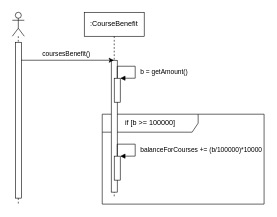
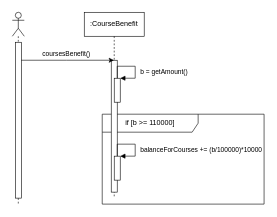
node "if [b >= 100000]": label "if [b >= 100000]" -> "if [b >= 110000]"
